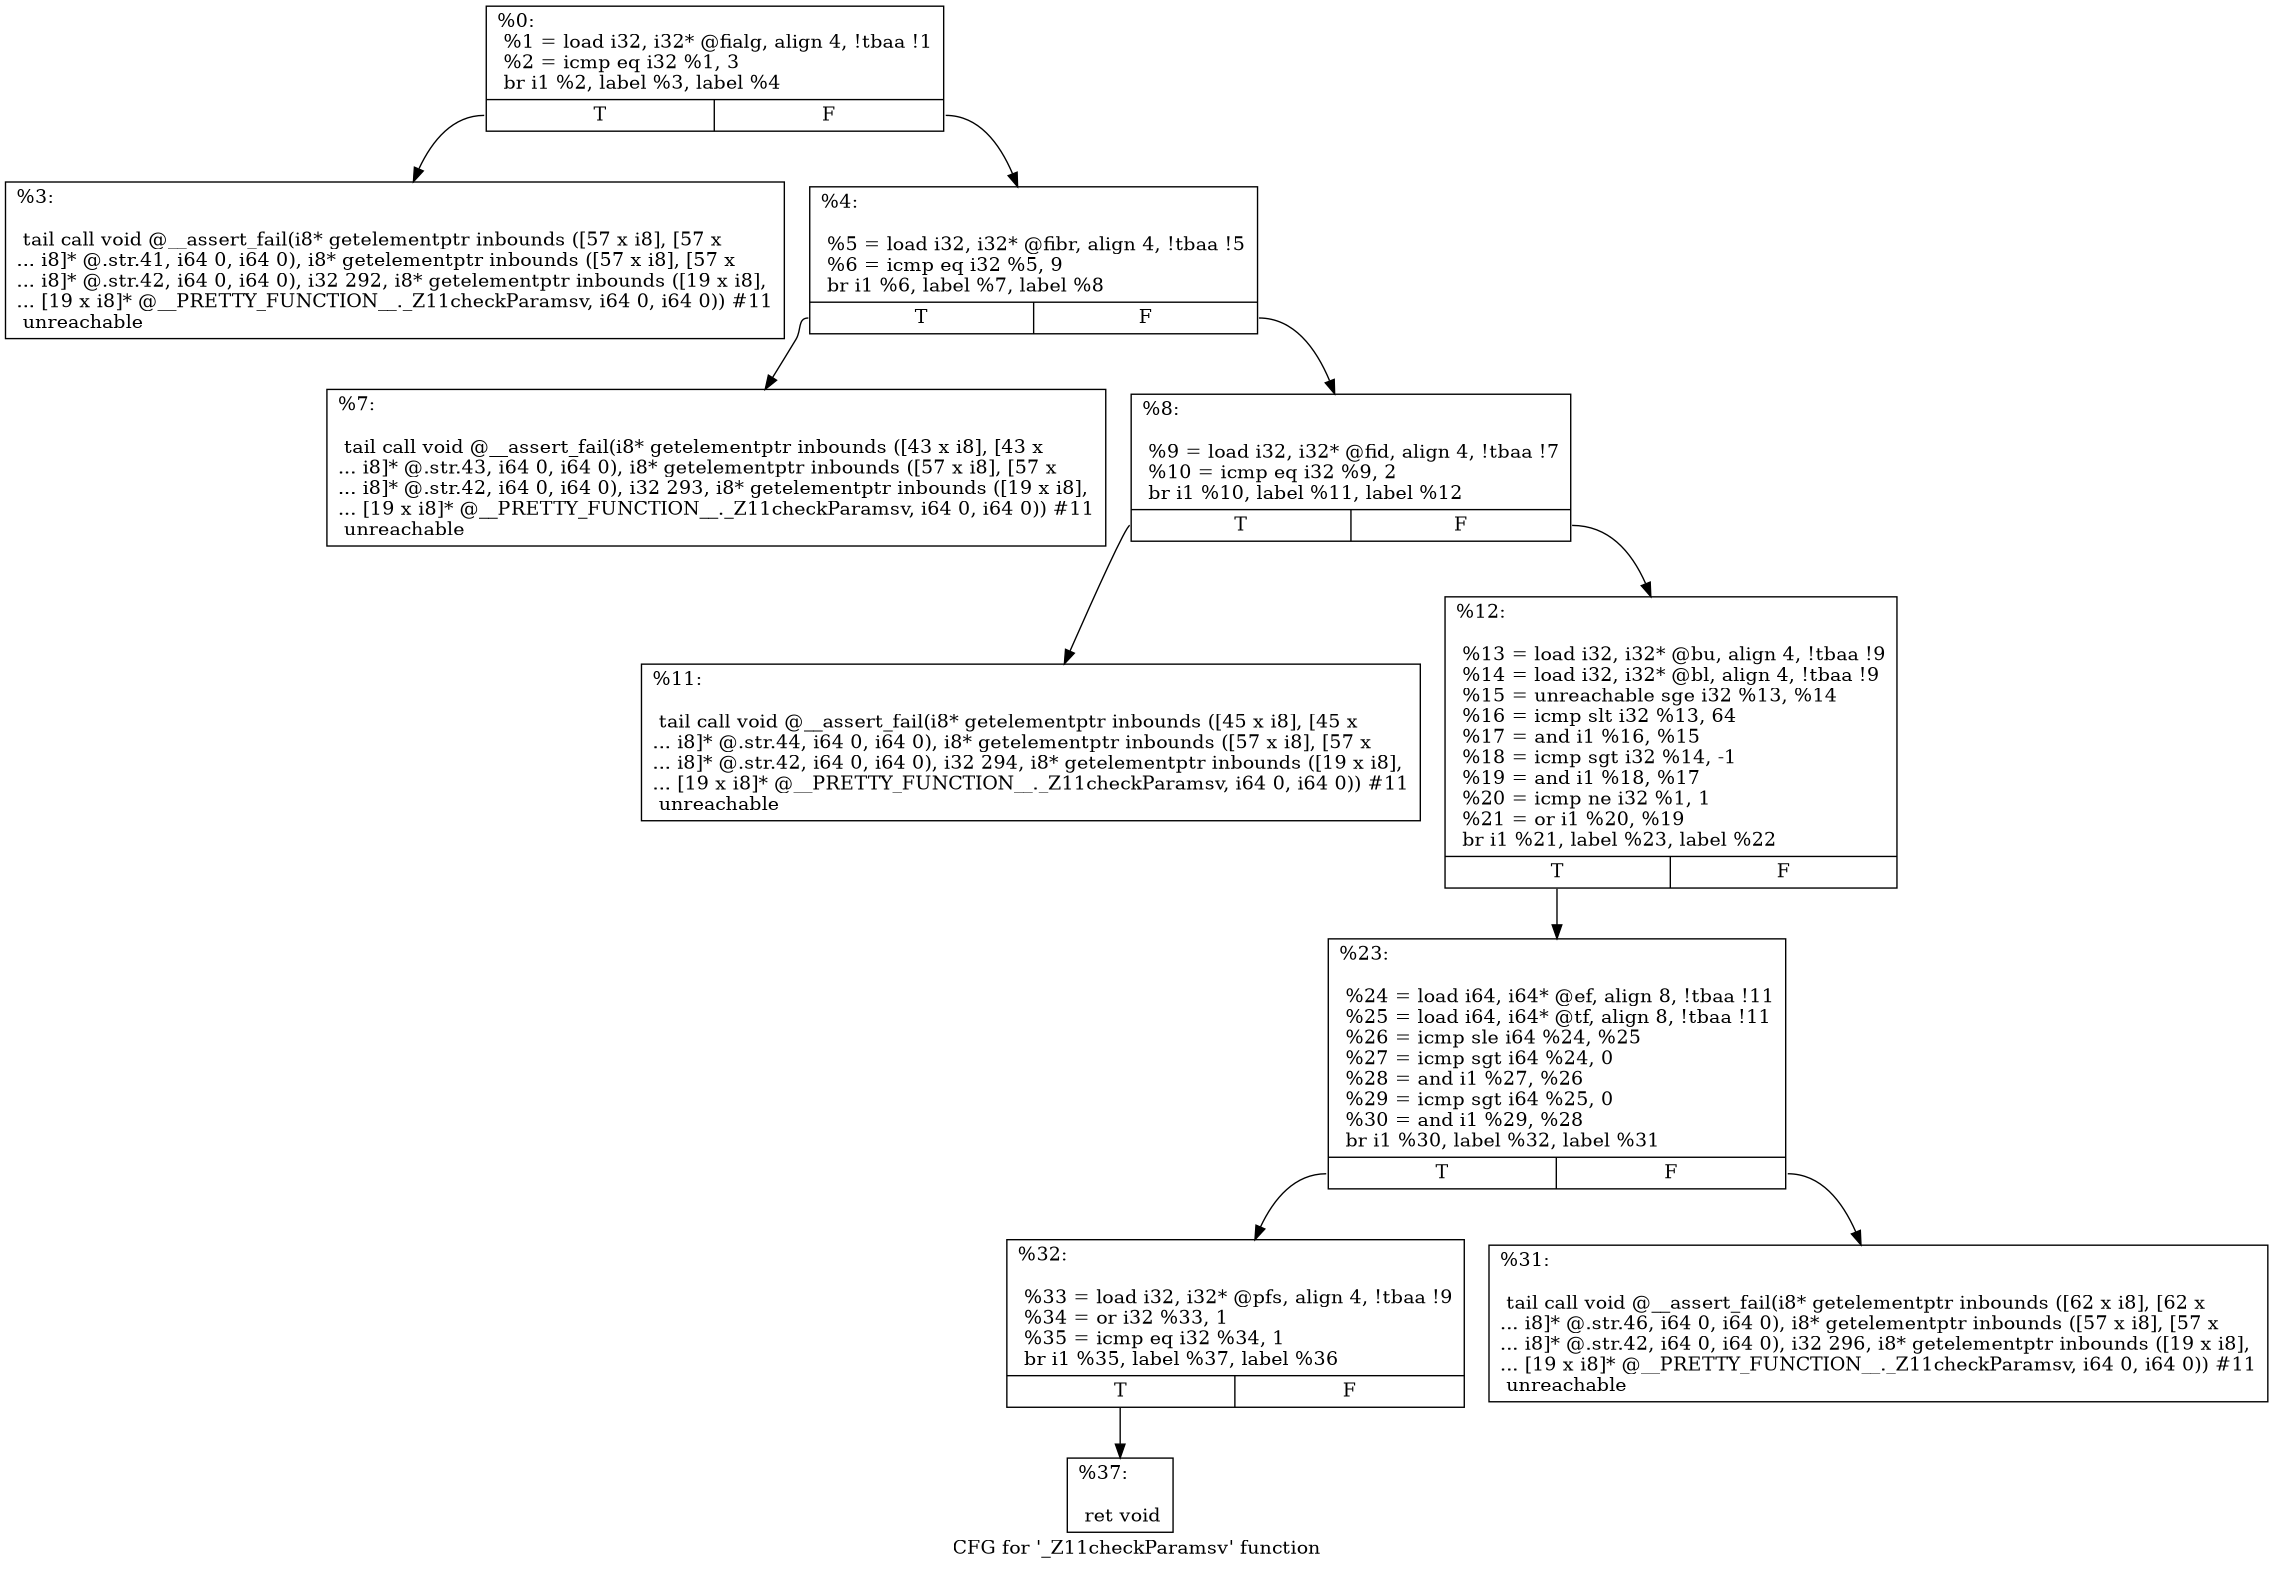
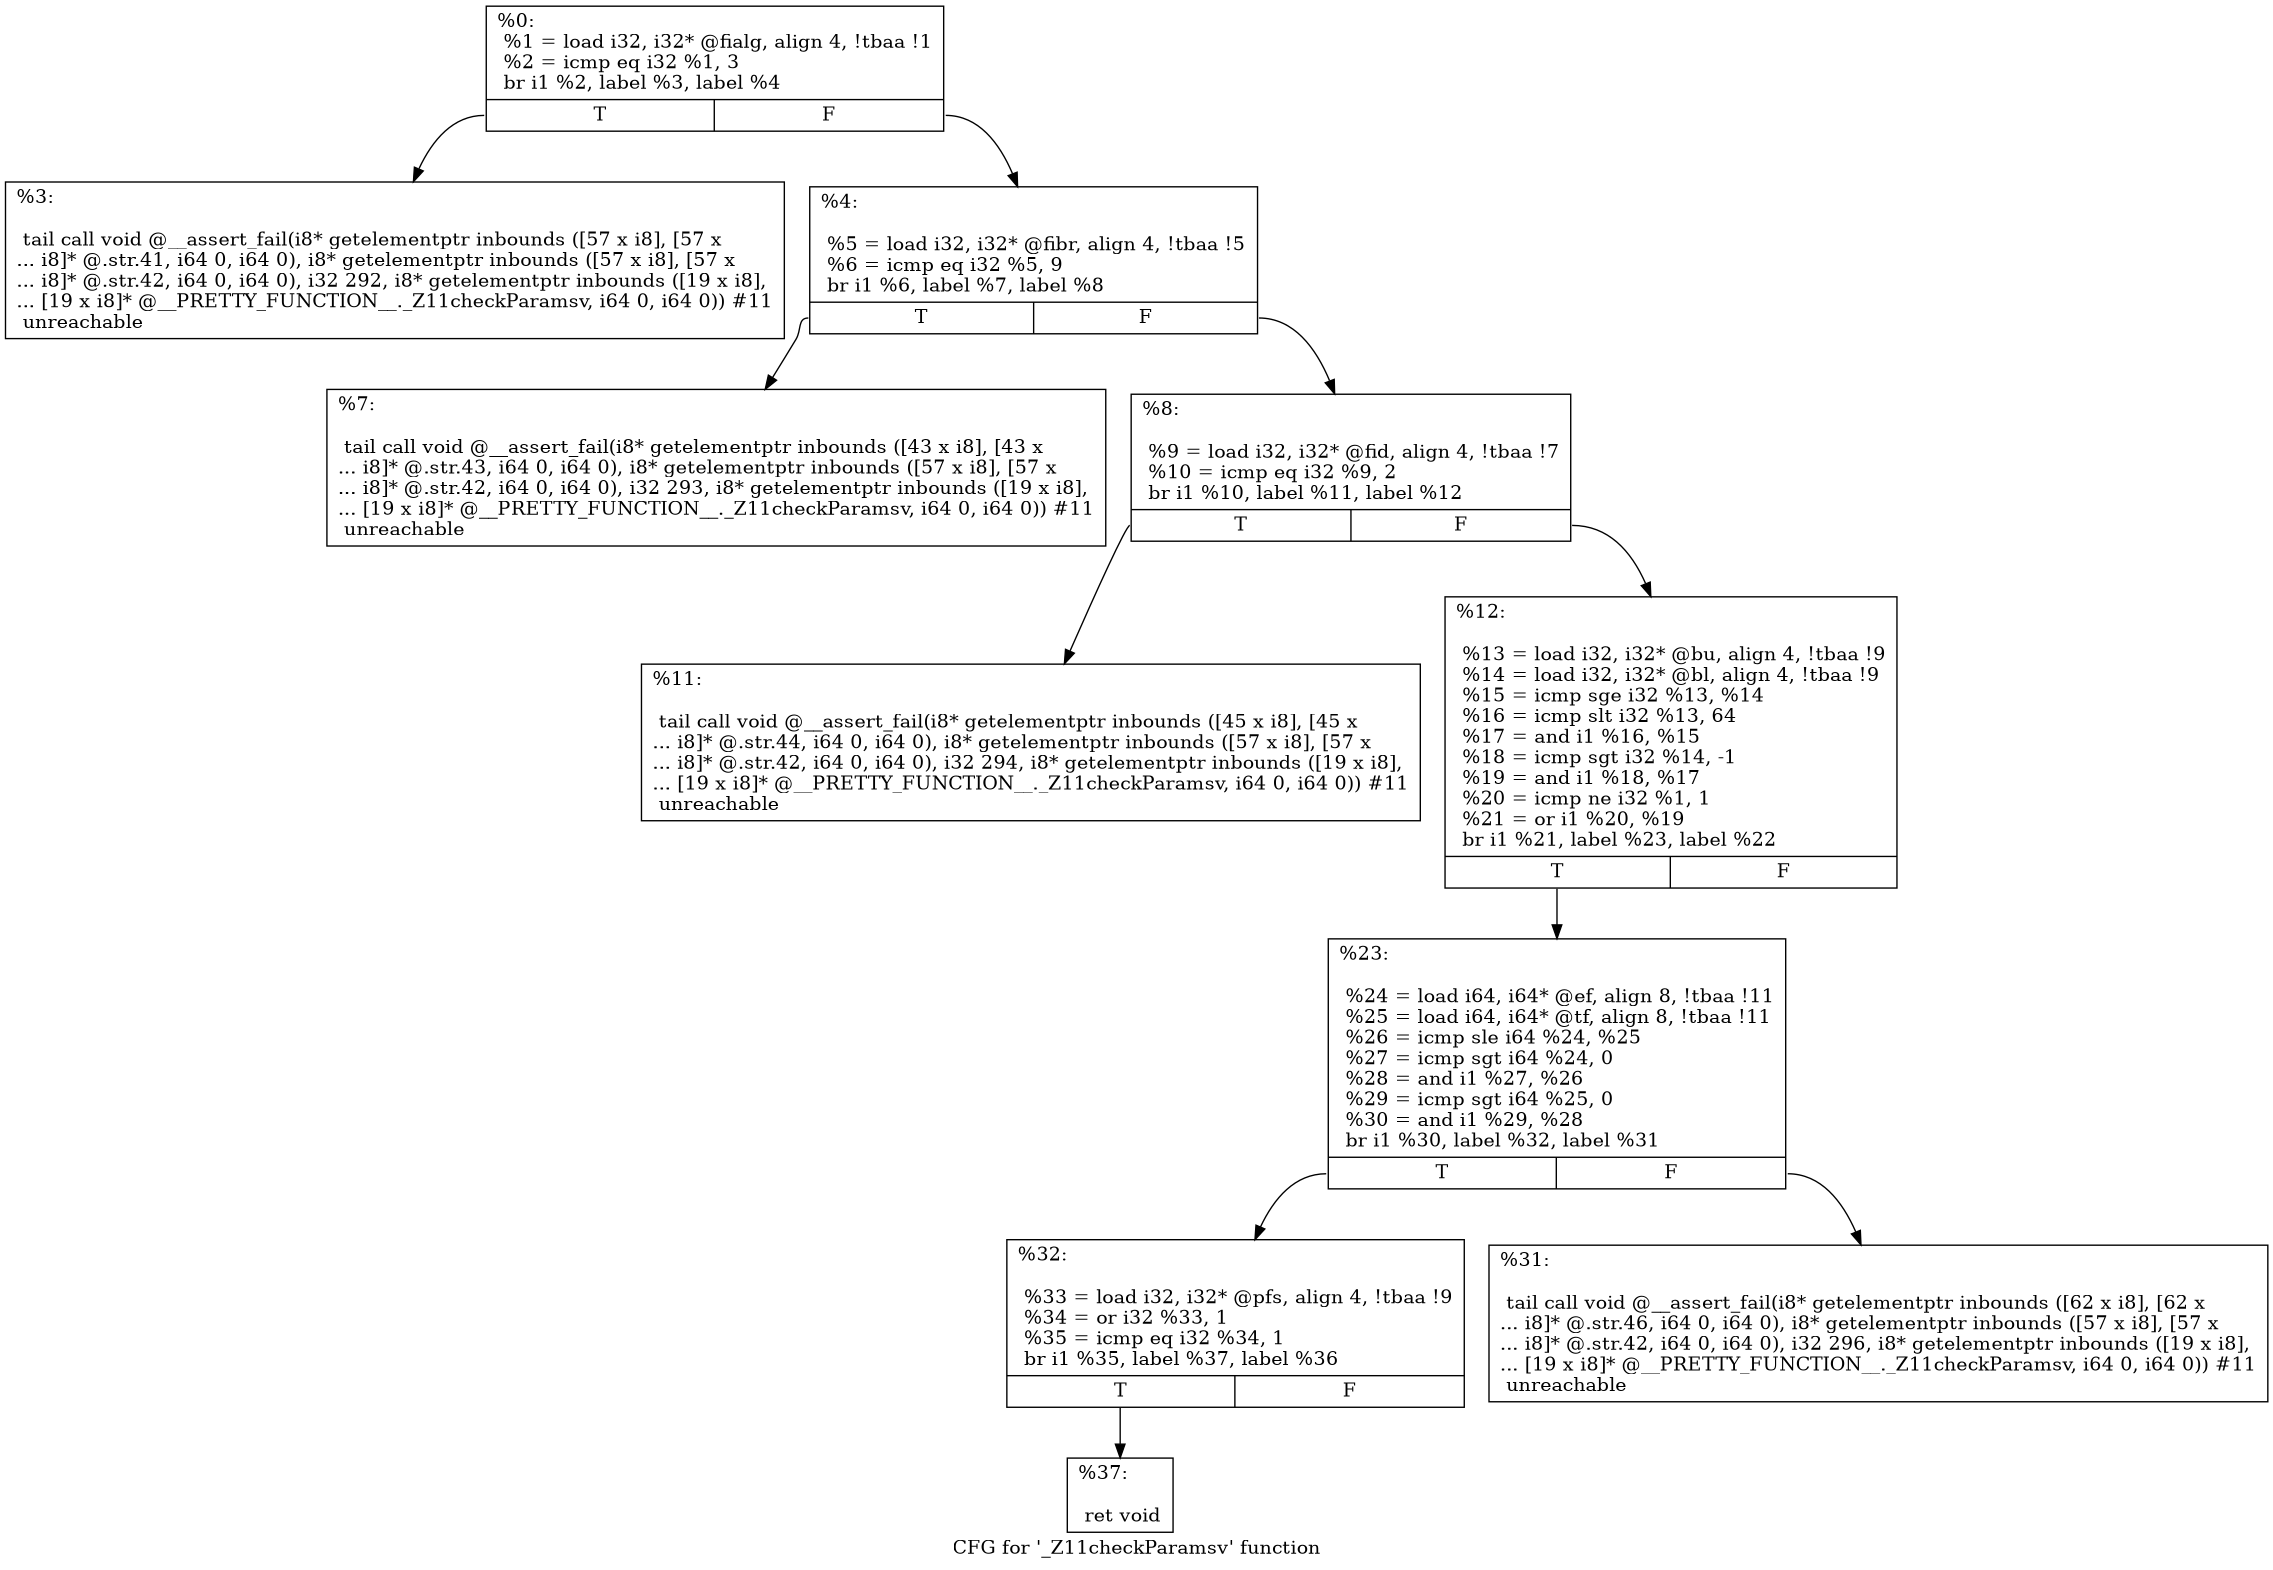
node "%12:": text "%15 = unreachable sge i32 %13, %14" -> "%15 = icmp sge i32 %13, %14"
